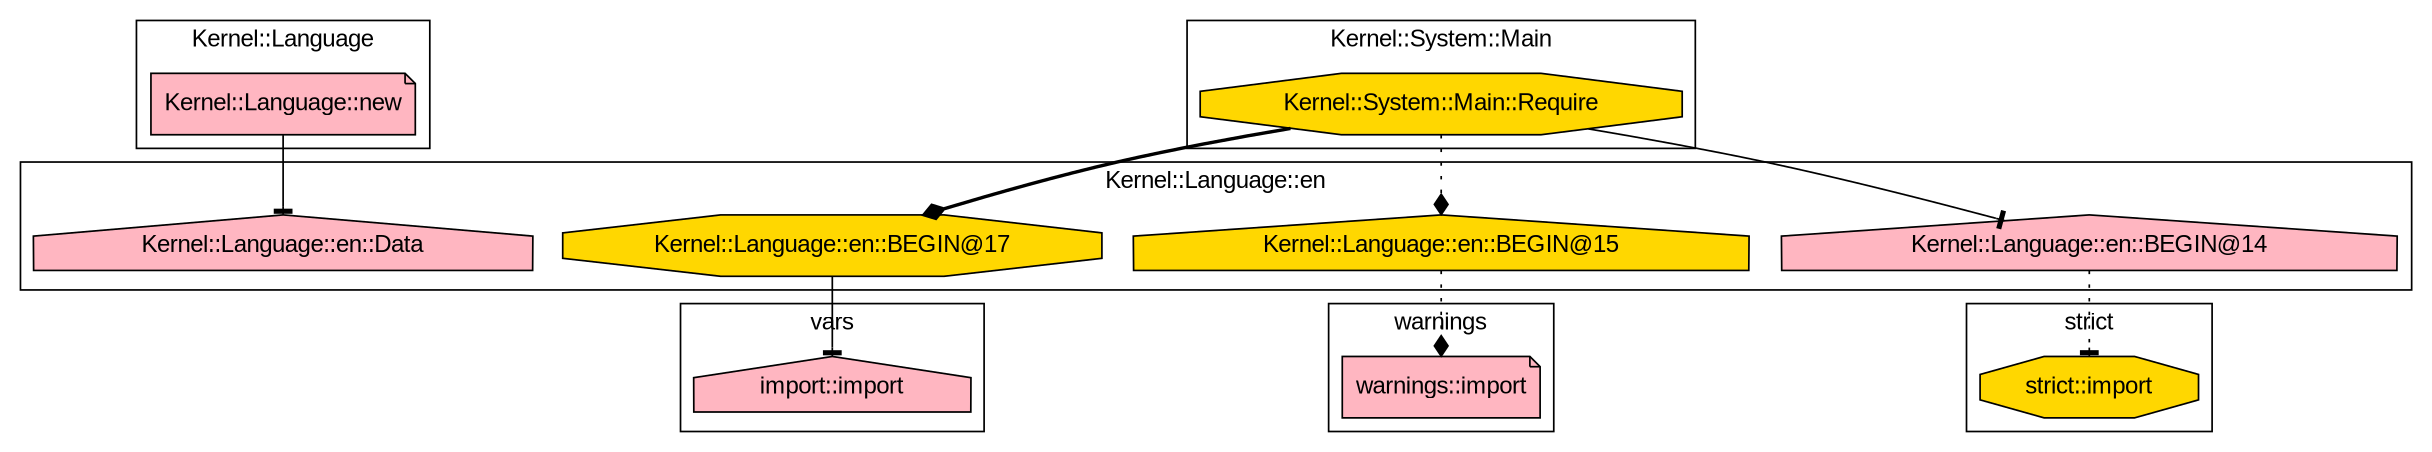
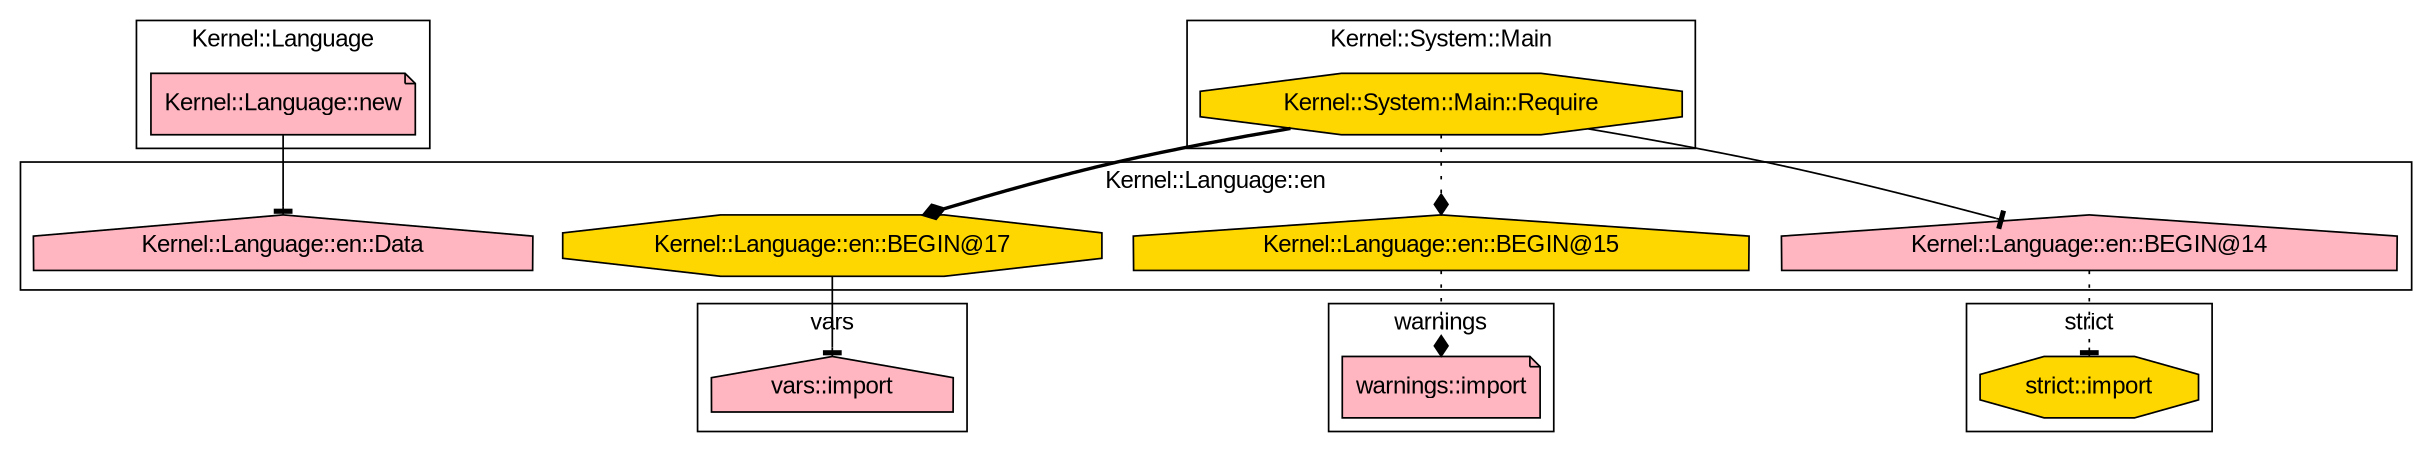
node "import::import": label "import::import" -> "vars::import"
